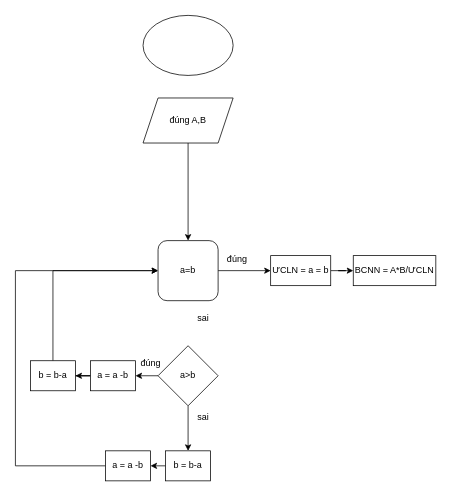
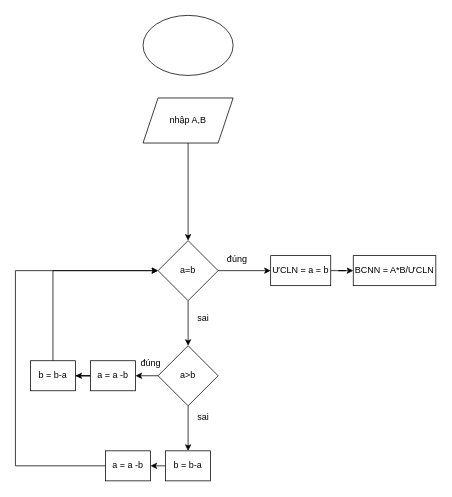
node "đúng A,B": label "đúng A,B" -> "nhập A,B"
node "a=b": shape rounded rectangle -> diamond
edge "a=b" -> "a>b": added
